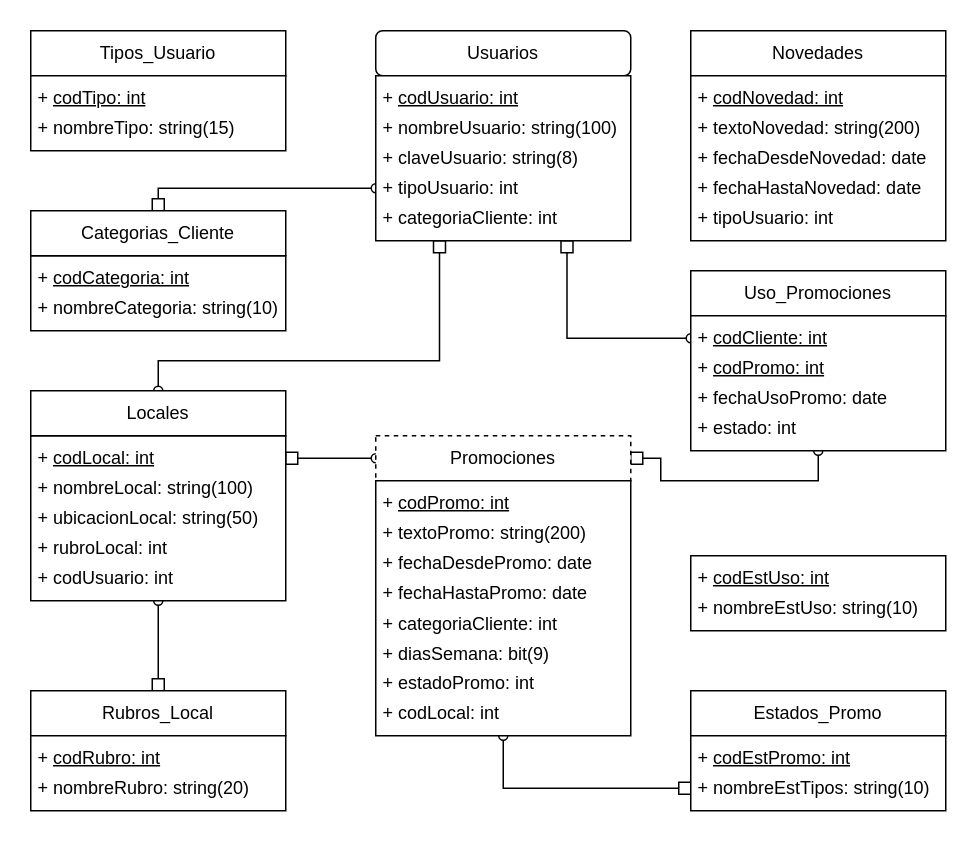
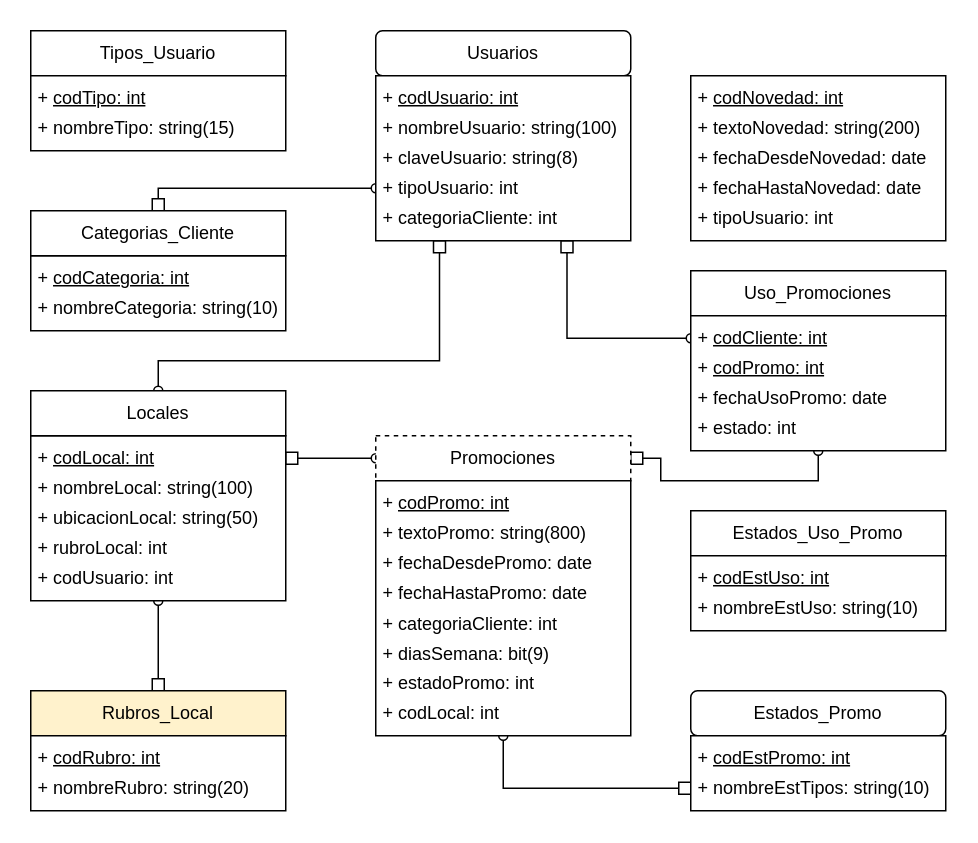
node "Novedades": removed
node "+ textoPromo: string(200)": label "+ textoPromo: string(200)" -> "+ textoPromo: string(800)"
node "Estados_Uso_Promo": added
node "Rubros_Local": fillcolor #ffffff -> #fff2cc
node "Estados_Promo": shape rectangle -> rounded rectangle
